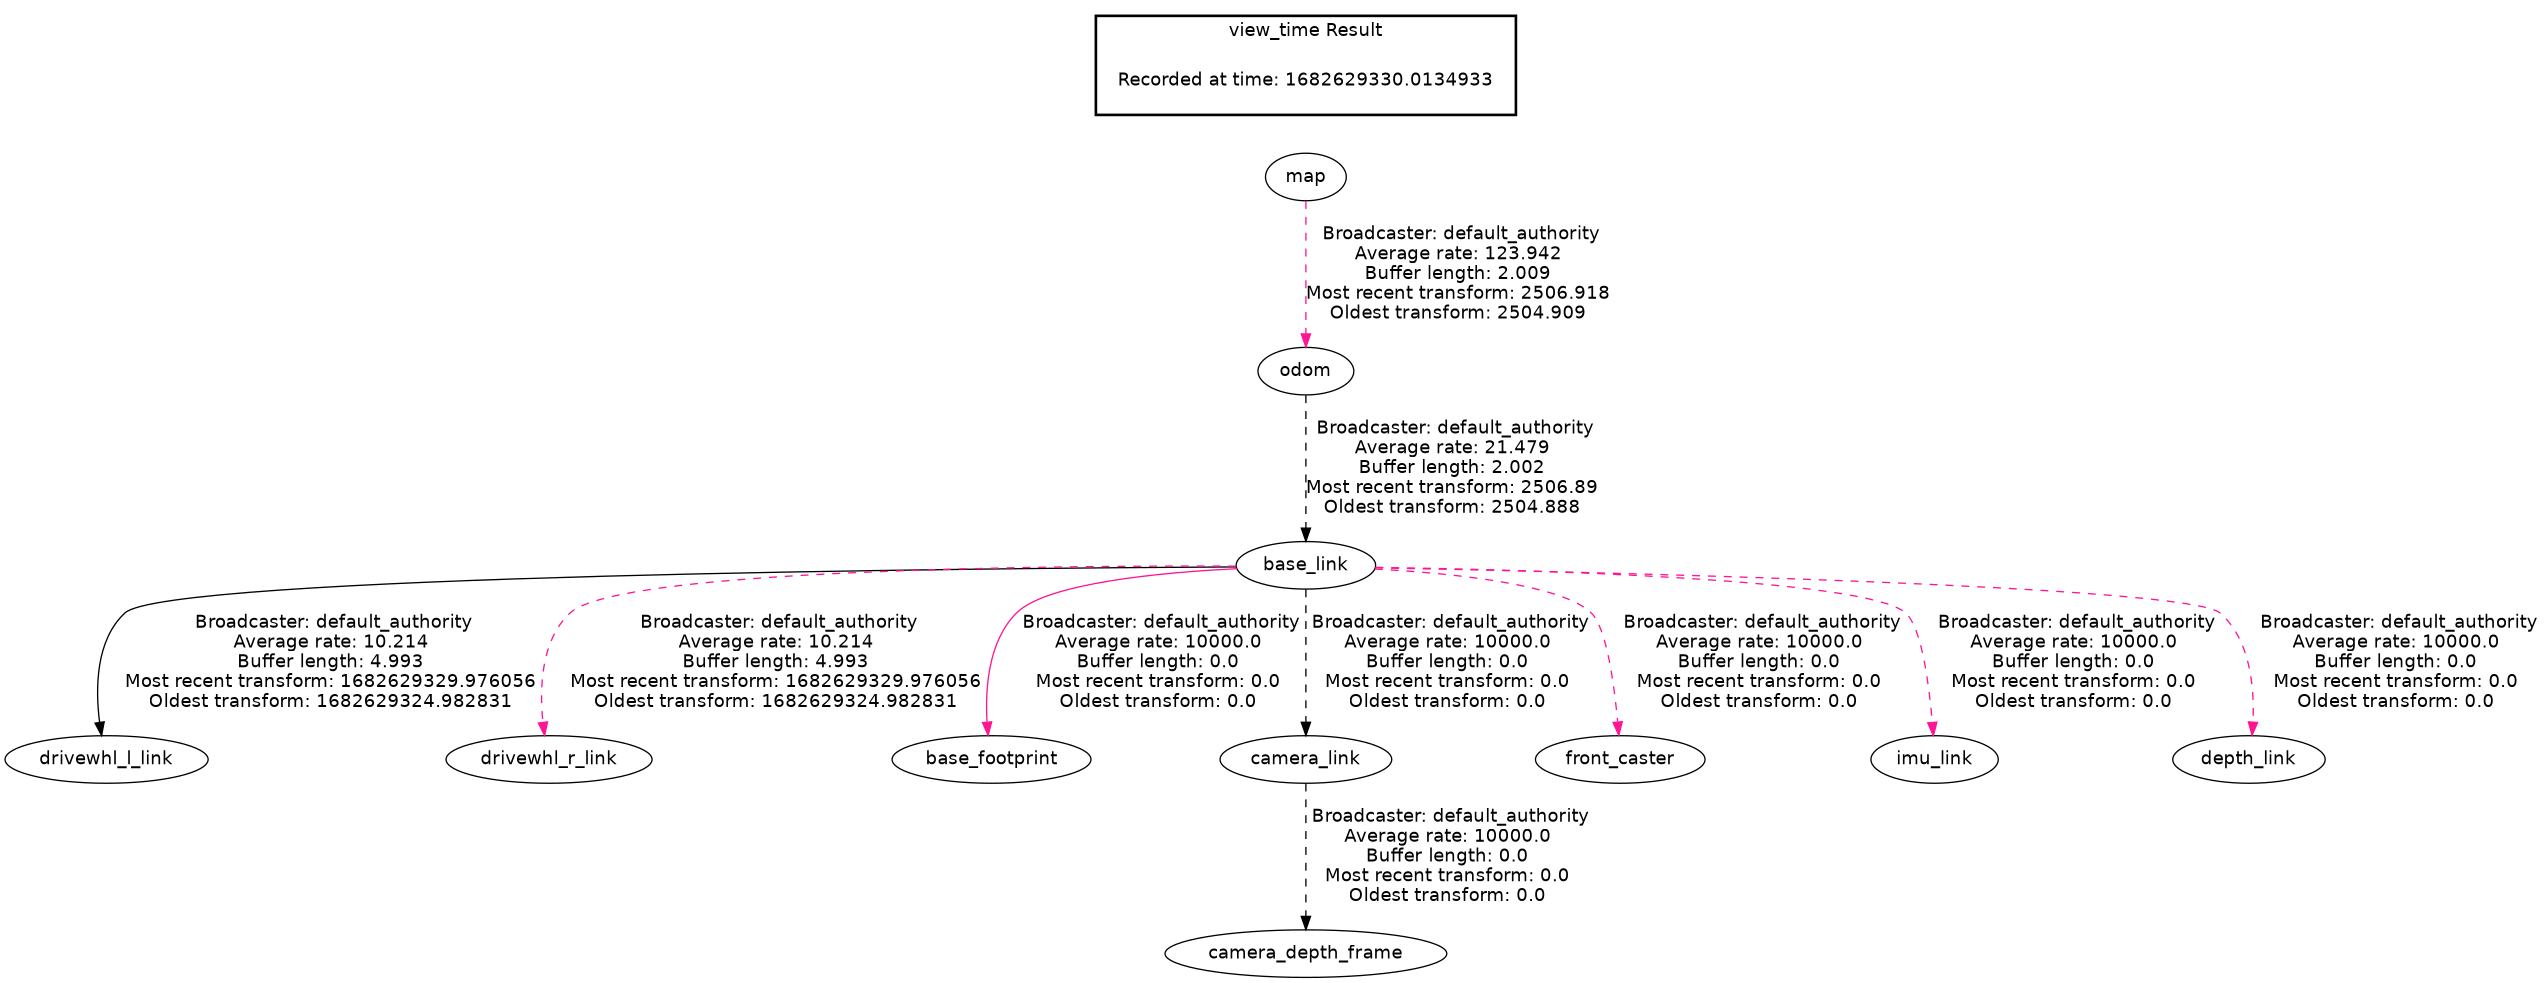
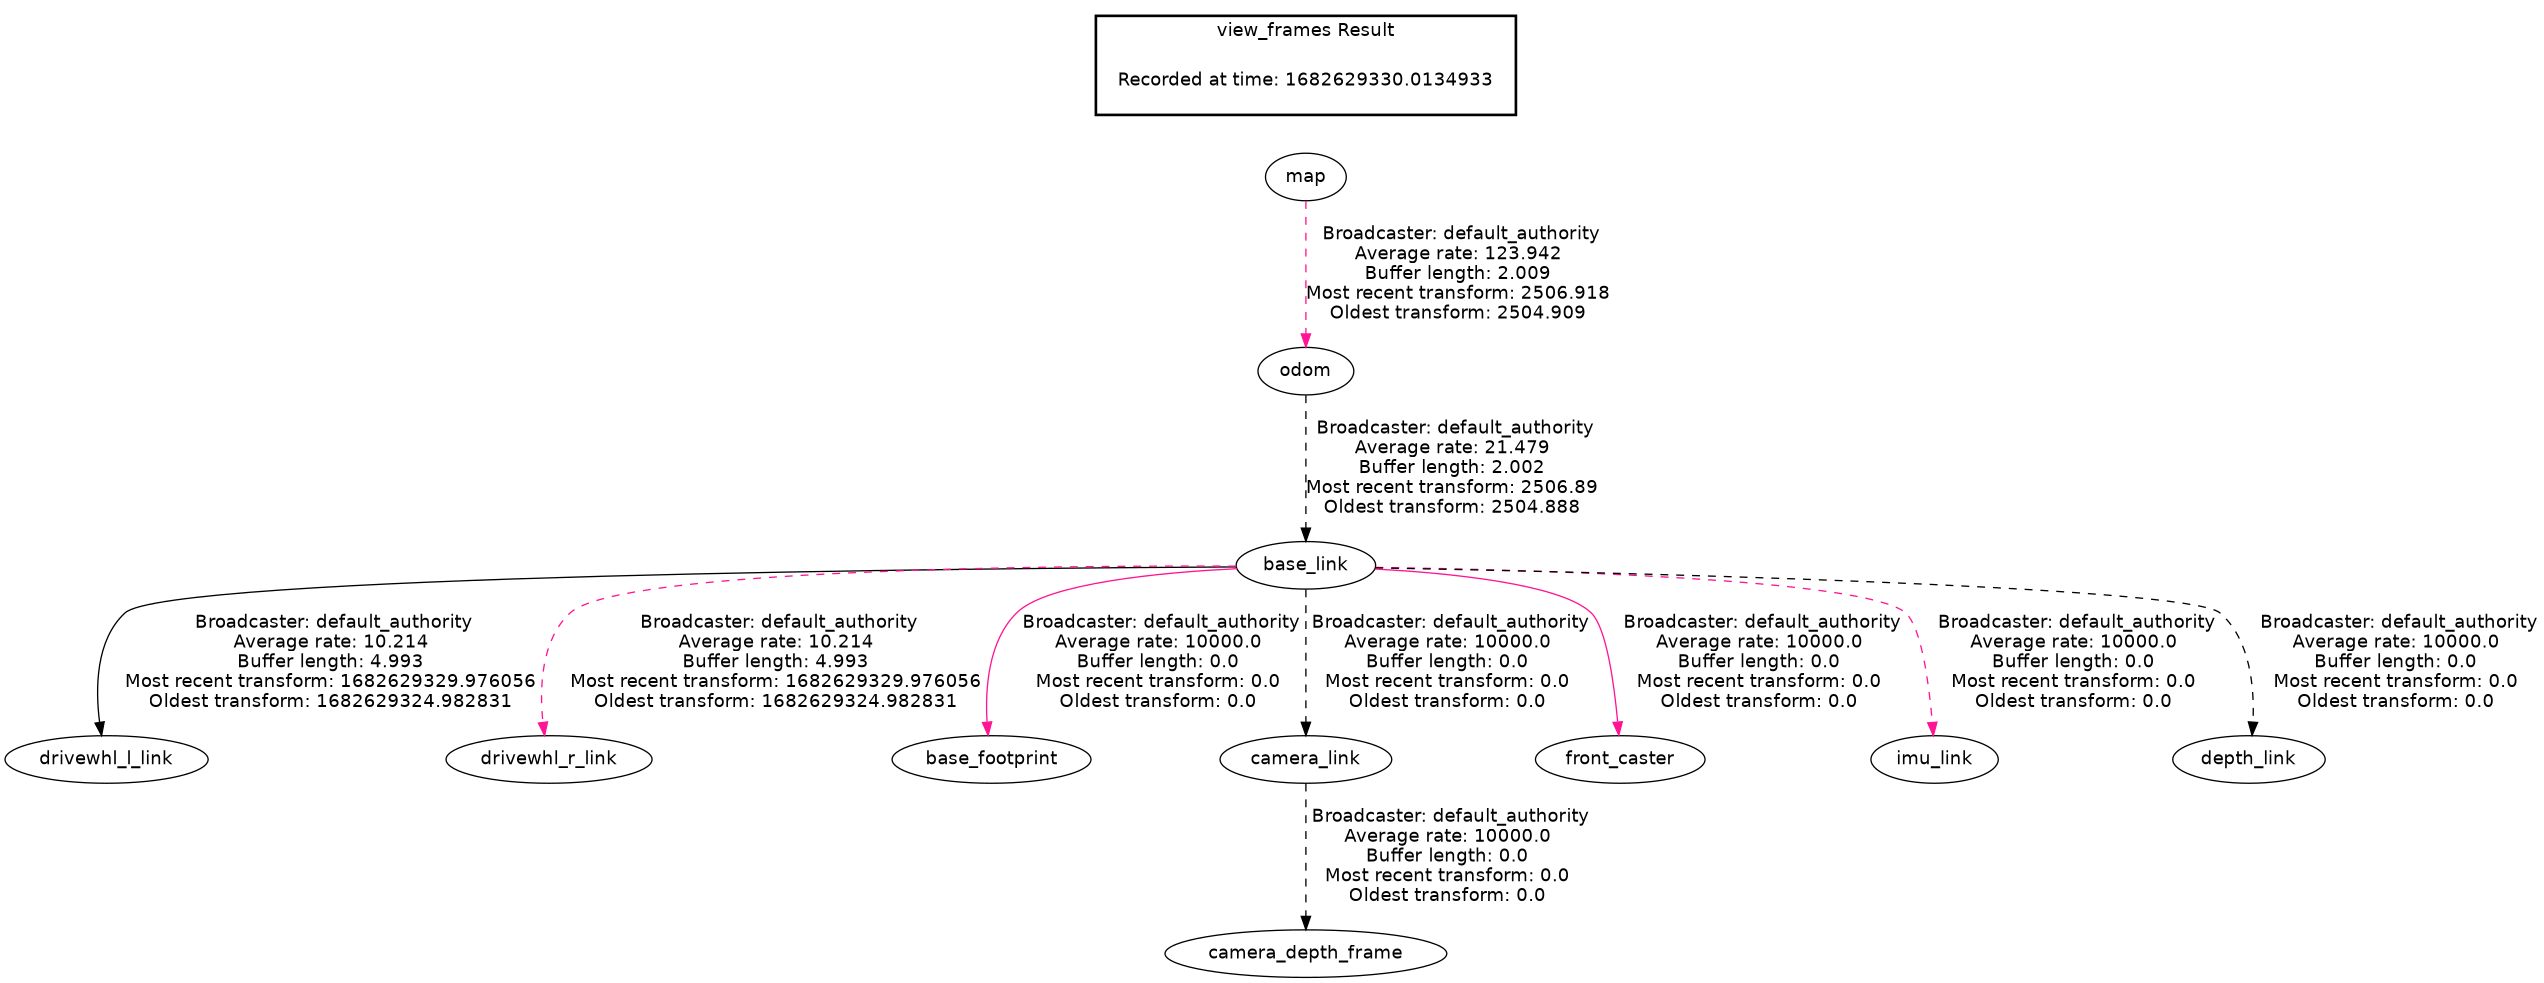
cluster "view_time Result": label "view_time Result" -> "view_frames Result"
edge "base_link" -> "depth_link": color deeppink -> black
edge "base_link" -> "front_caster": style dashed -> solid
